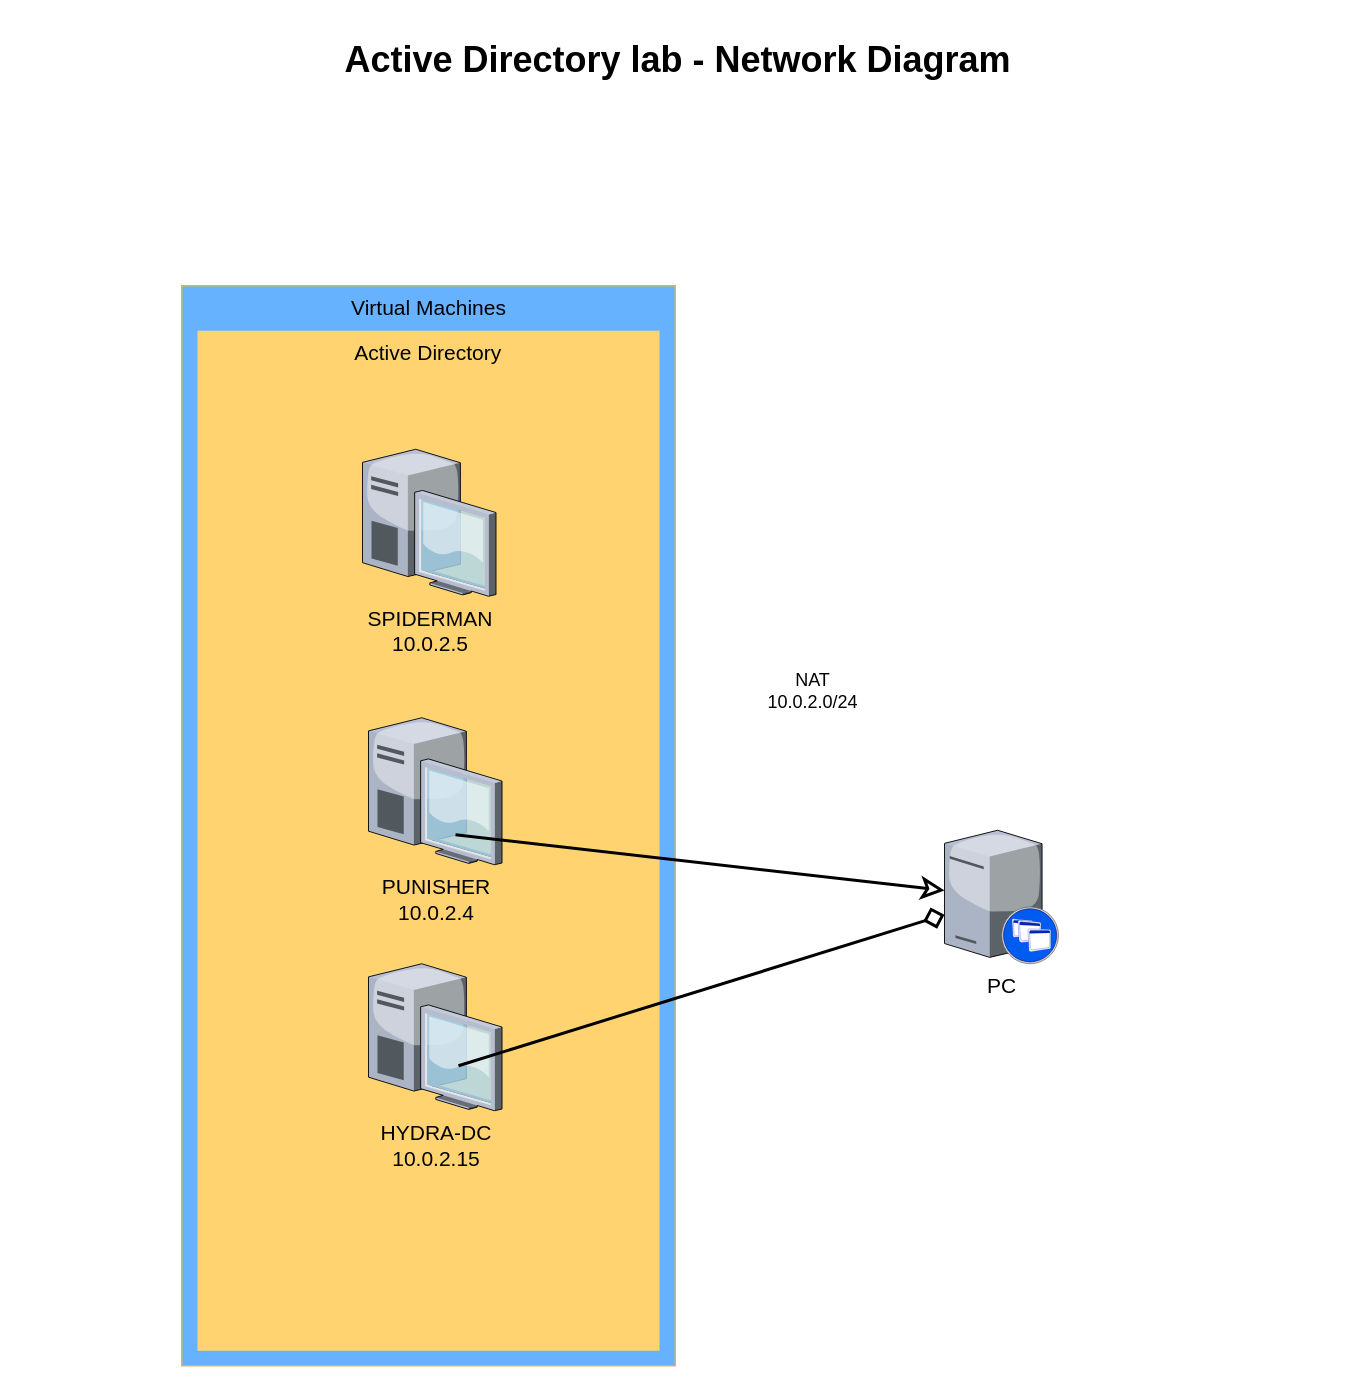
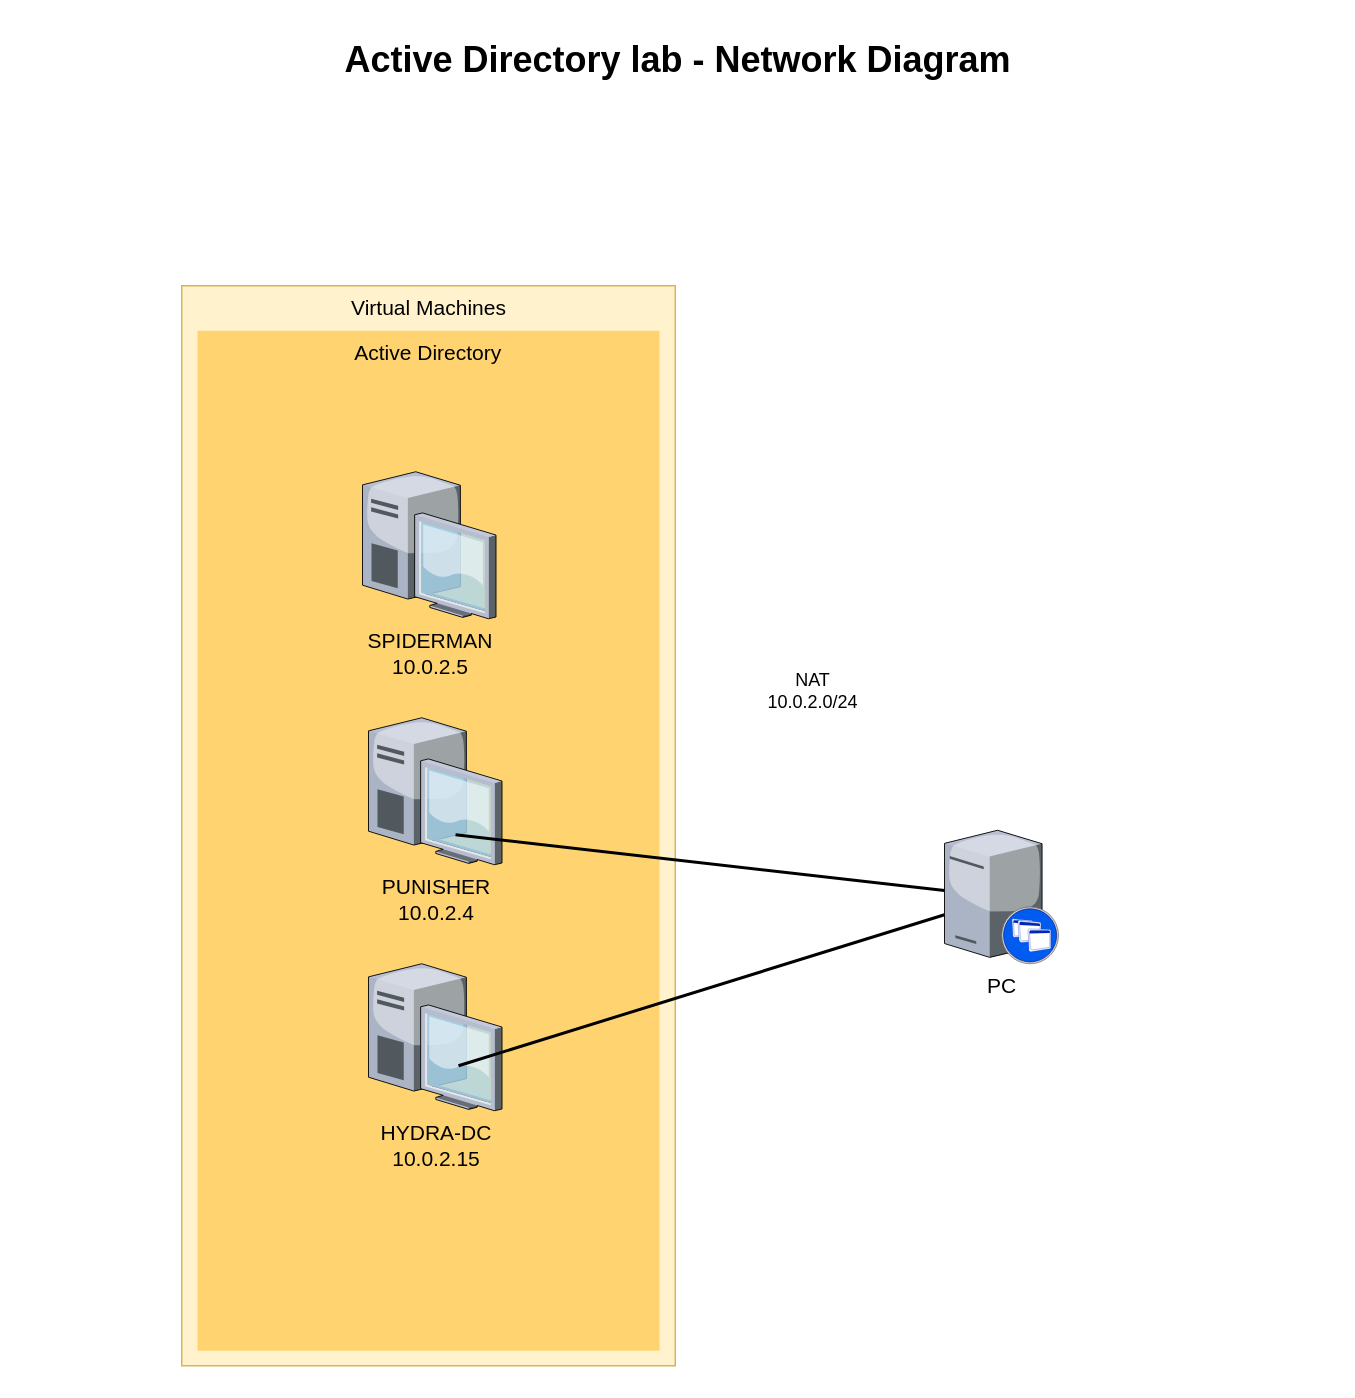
node "Virtual Machines": fillcolor #66b2ff -> #fff2cc
node "SPIDERMAN10.0.2.5": moved (429, 523) -> (429, 545)
edge "PUNISHER10.0.2.4" -> "PC": arrowhead classic -> none
edge "HYDRA-DC 10.0.2.15" -> "PC": arrowhead diamond -> none
